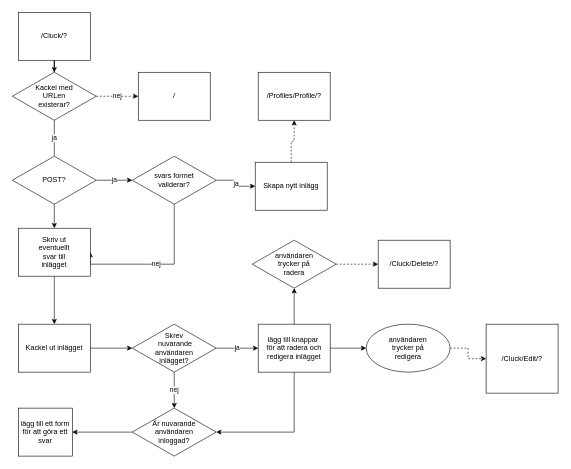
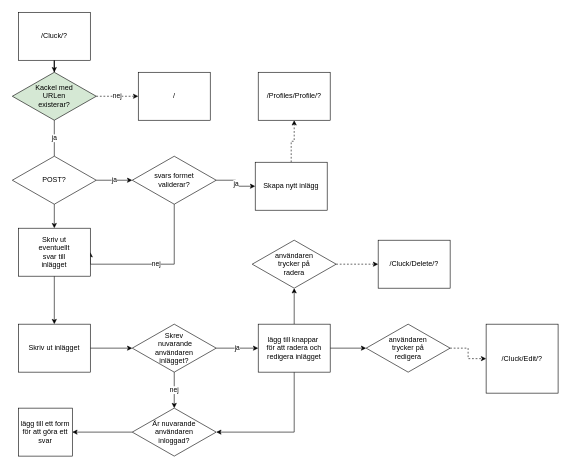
node "Kackel med URLen existerar?": fillcolor #ffffff -> #d5e8d4
node "Kackel ut inlägget": label "Kackel ut inlägget" -> "Skriv ut inlägget"
node "användaren trycker på redigera": shape ellipse -> diamond
